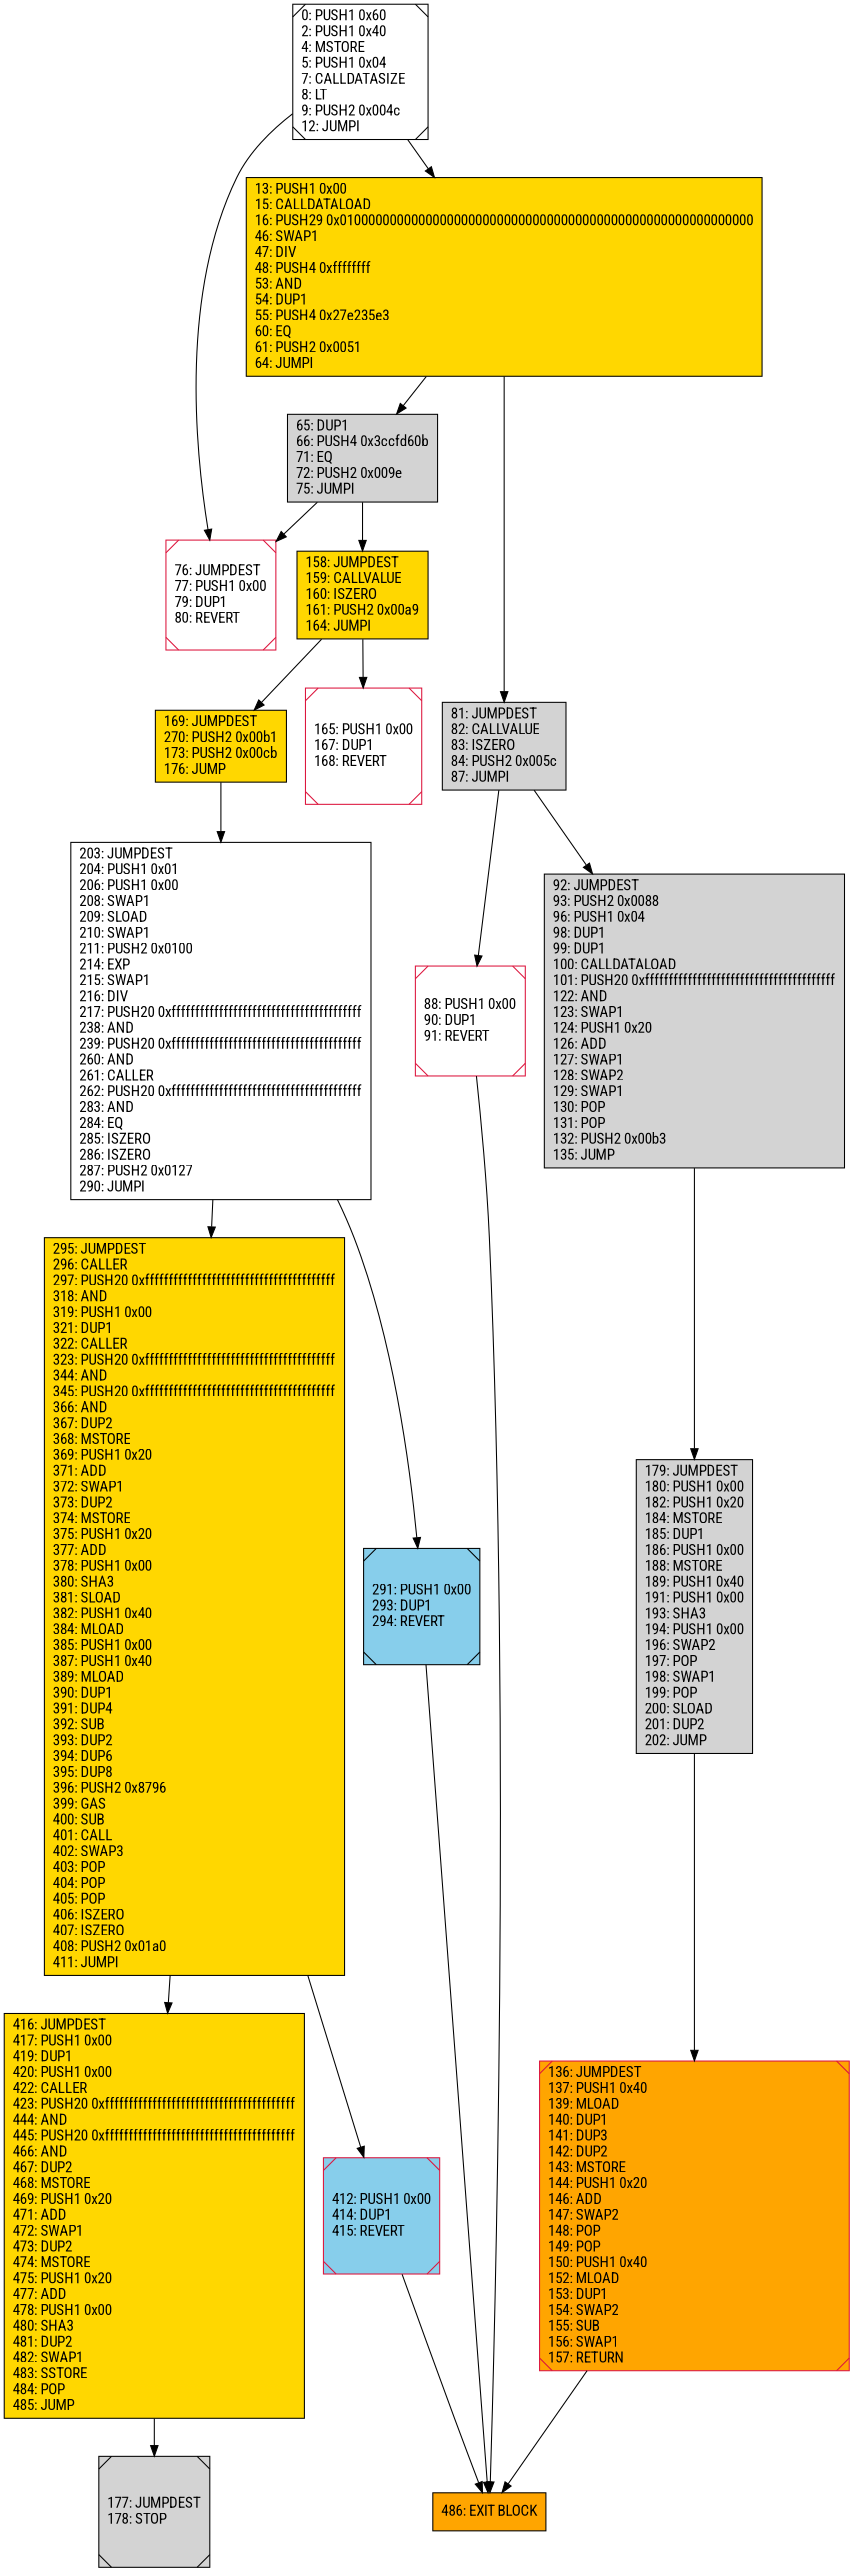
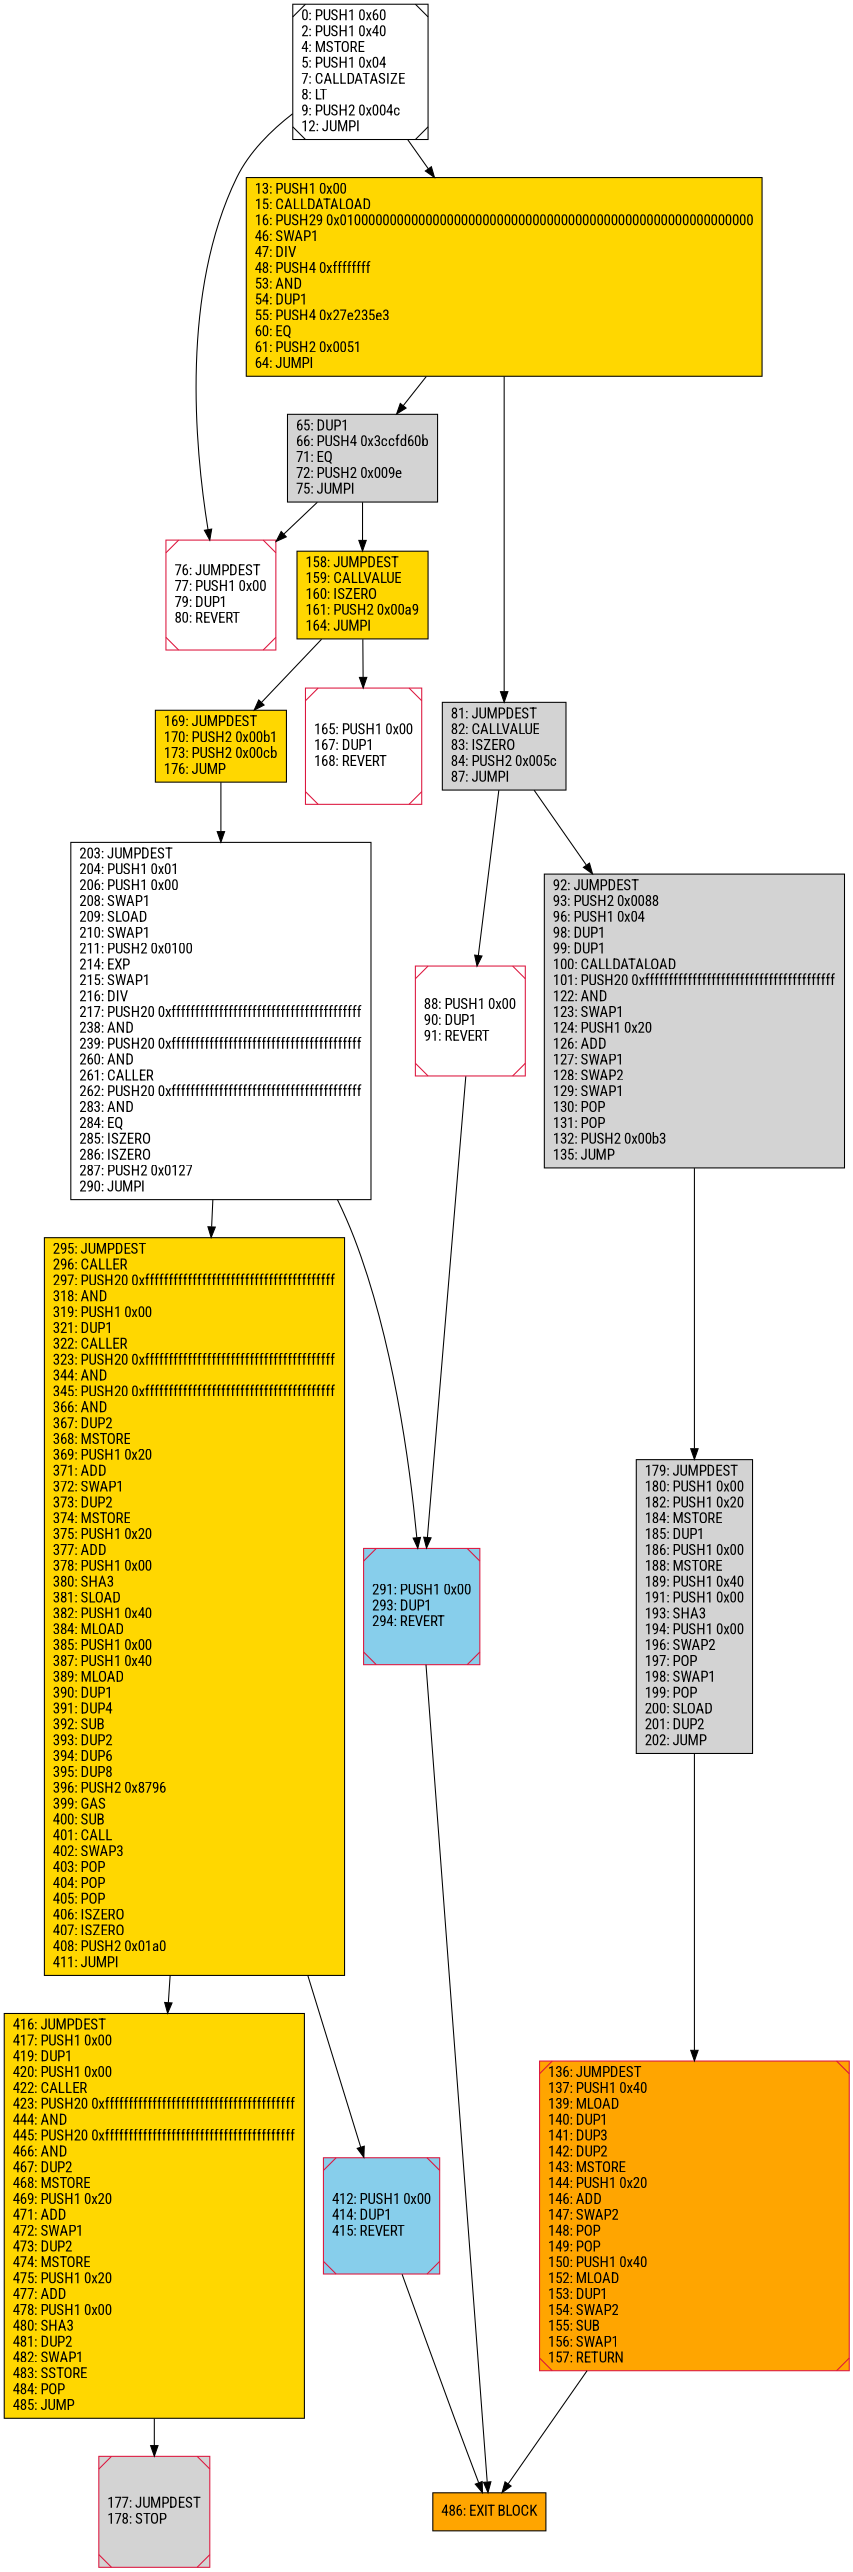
node "169: JUMPDEST 270: PUSH2 0x00b1 173: PUSH2 0x00cb 176: JUMP": label "169: JUMPDEST 270: PUSH2 0x00b1 173: PUSH2 0x00cb 176: JUMP" -> "169: JUMPDEST 170: PUSH2 0x00b1 173: PUSH2 0x00cb 176: JUMP"
node "291: PUSH1 0x00 293: DUP1 294: REVERT": color black -> crimson
edge "88: PUSH1 0x00 90: DUP1 91: REVERT" -> "486: EXIT BLOCK": now "88: PUSH1 0x00 90: DUP1 91: REVERT" -> "291: PUSH1 0x00 293: DUP1 294: REVERT"
node "177: JUMPDEST 178: STOP": color black -> crimson
